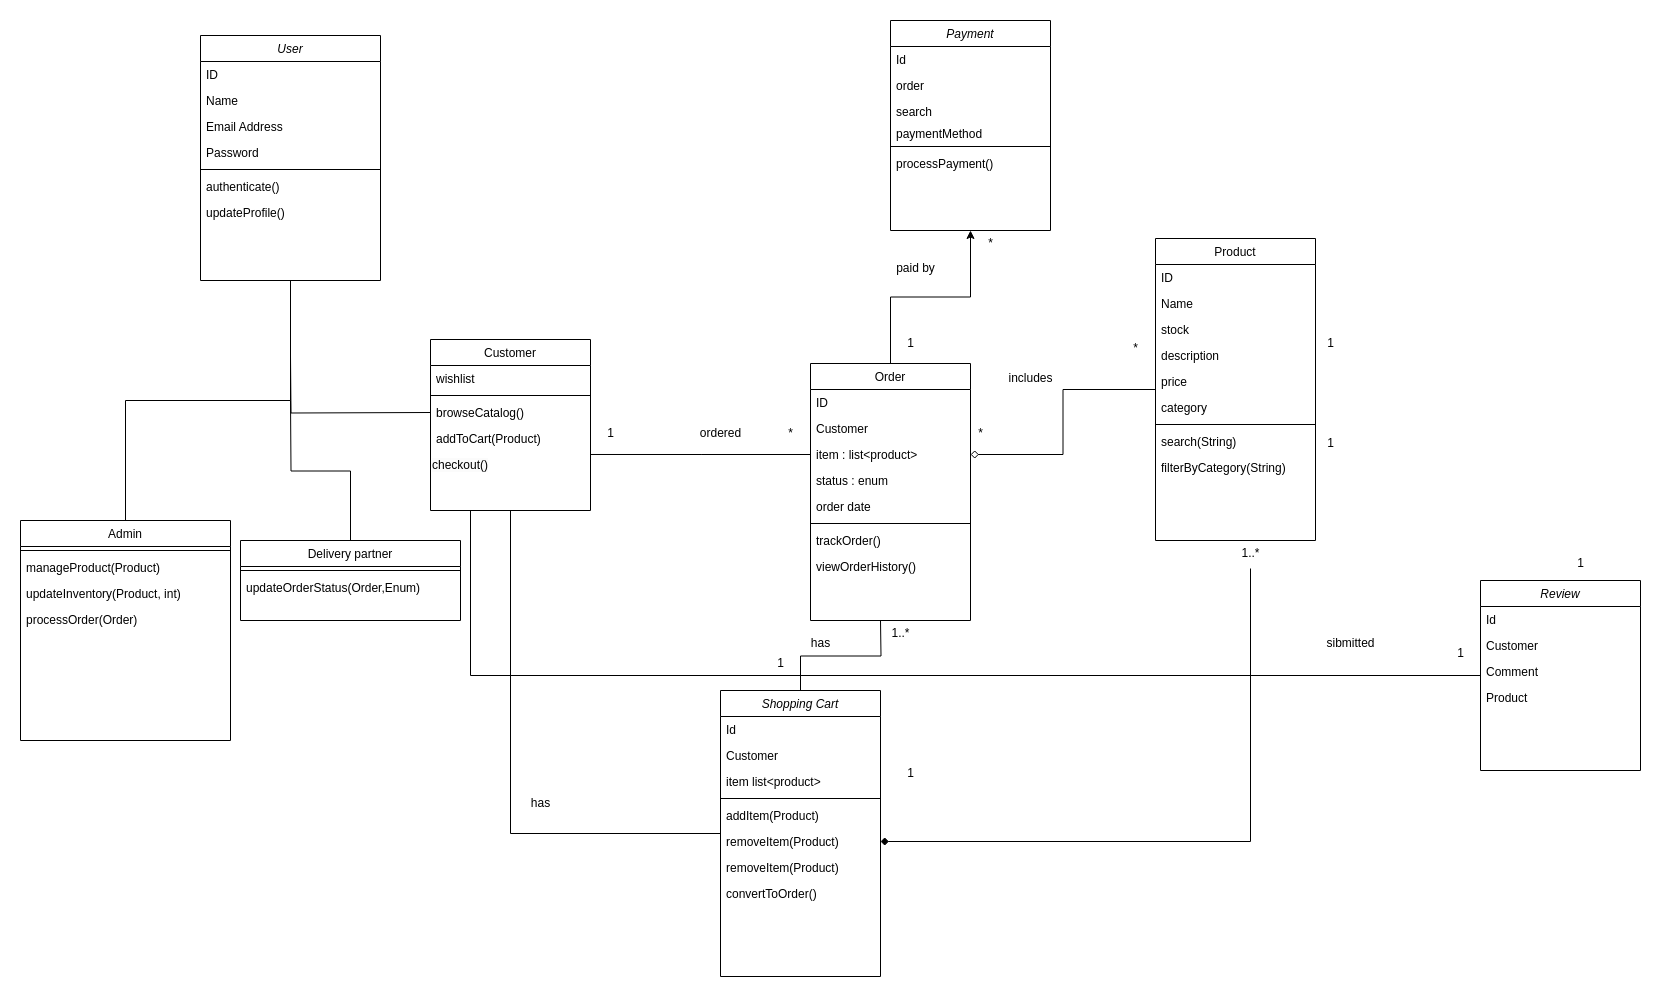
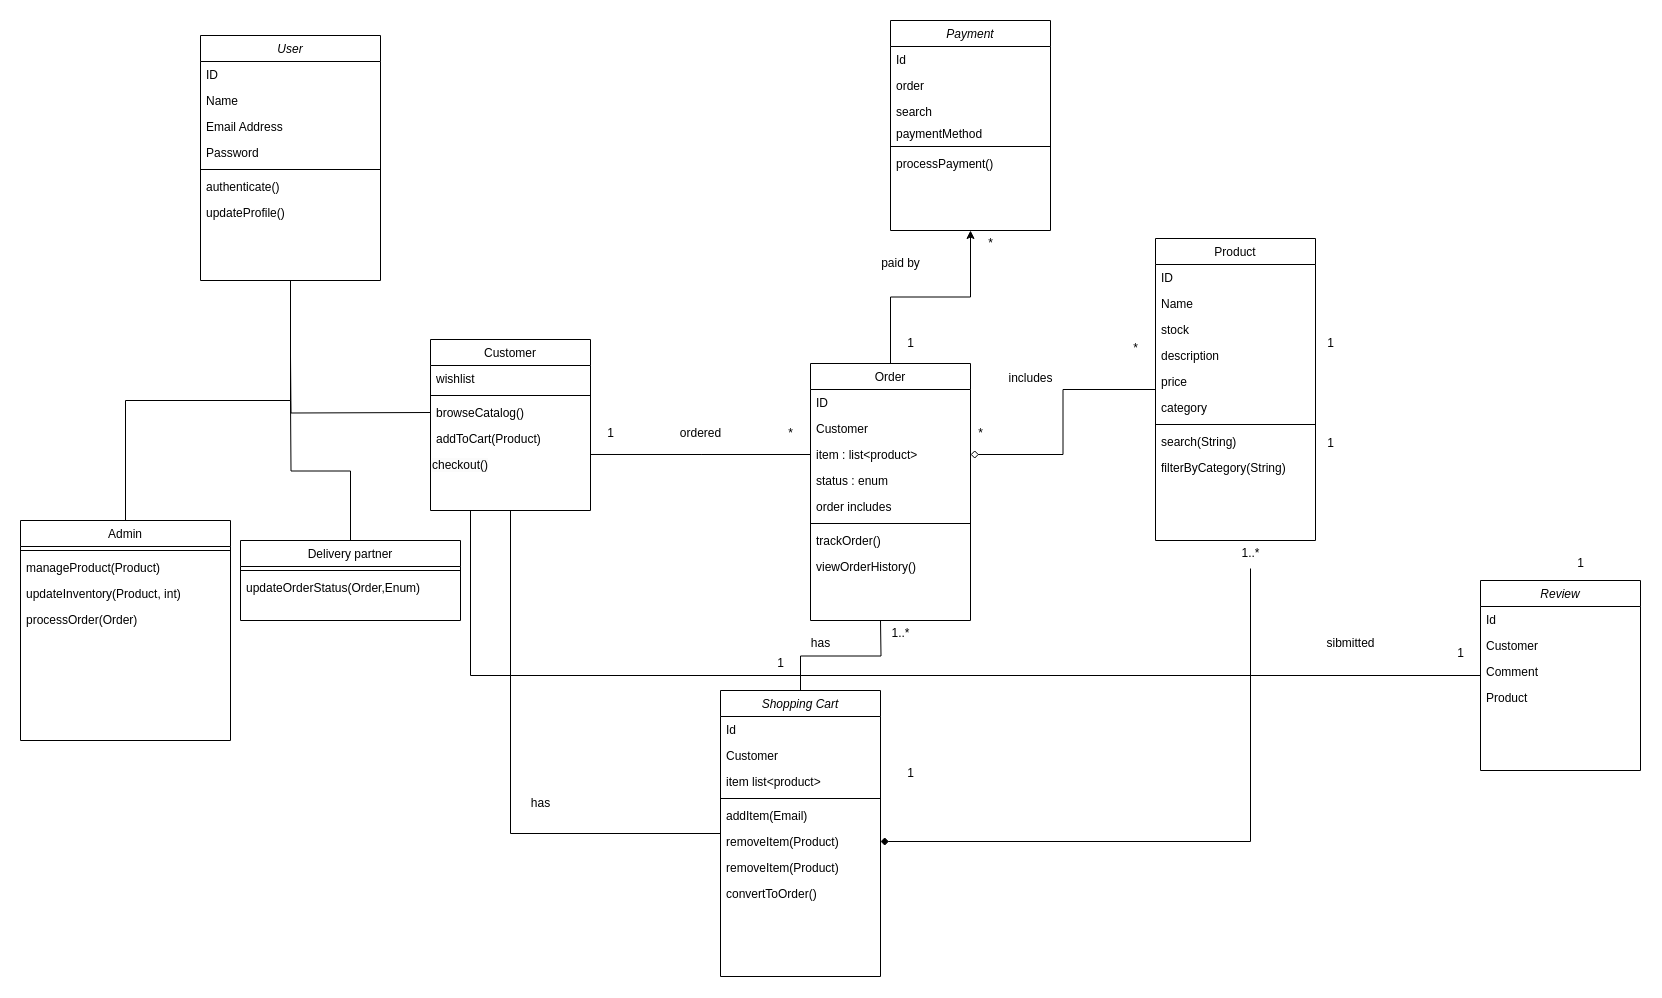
node "paid by": moved (916, 269) -> (901, 264)
node "ordered": moved (721, 434) -> (701, 434)
node "order date": label "order date" -> "order includes"
node "addItem(Product)": label "addItem(Product)" -> "addItem(Email)"
